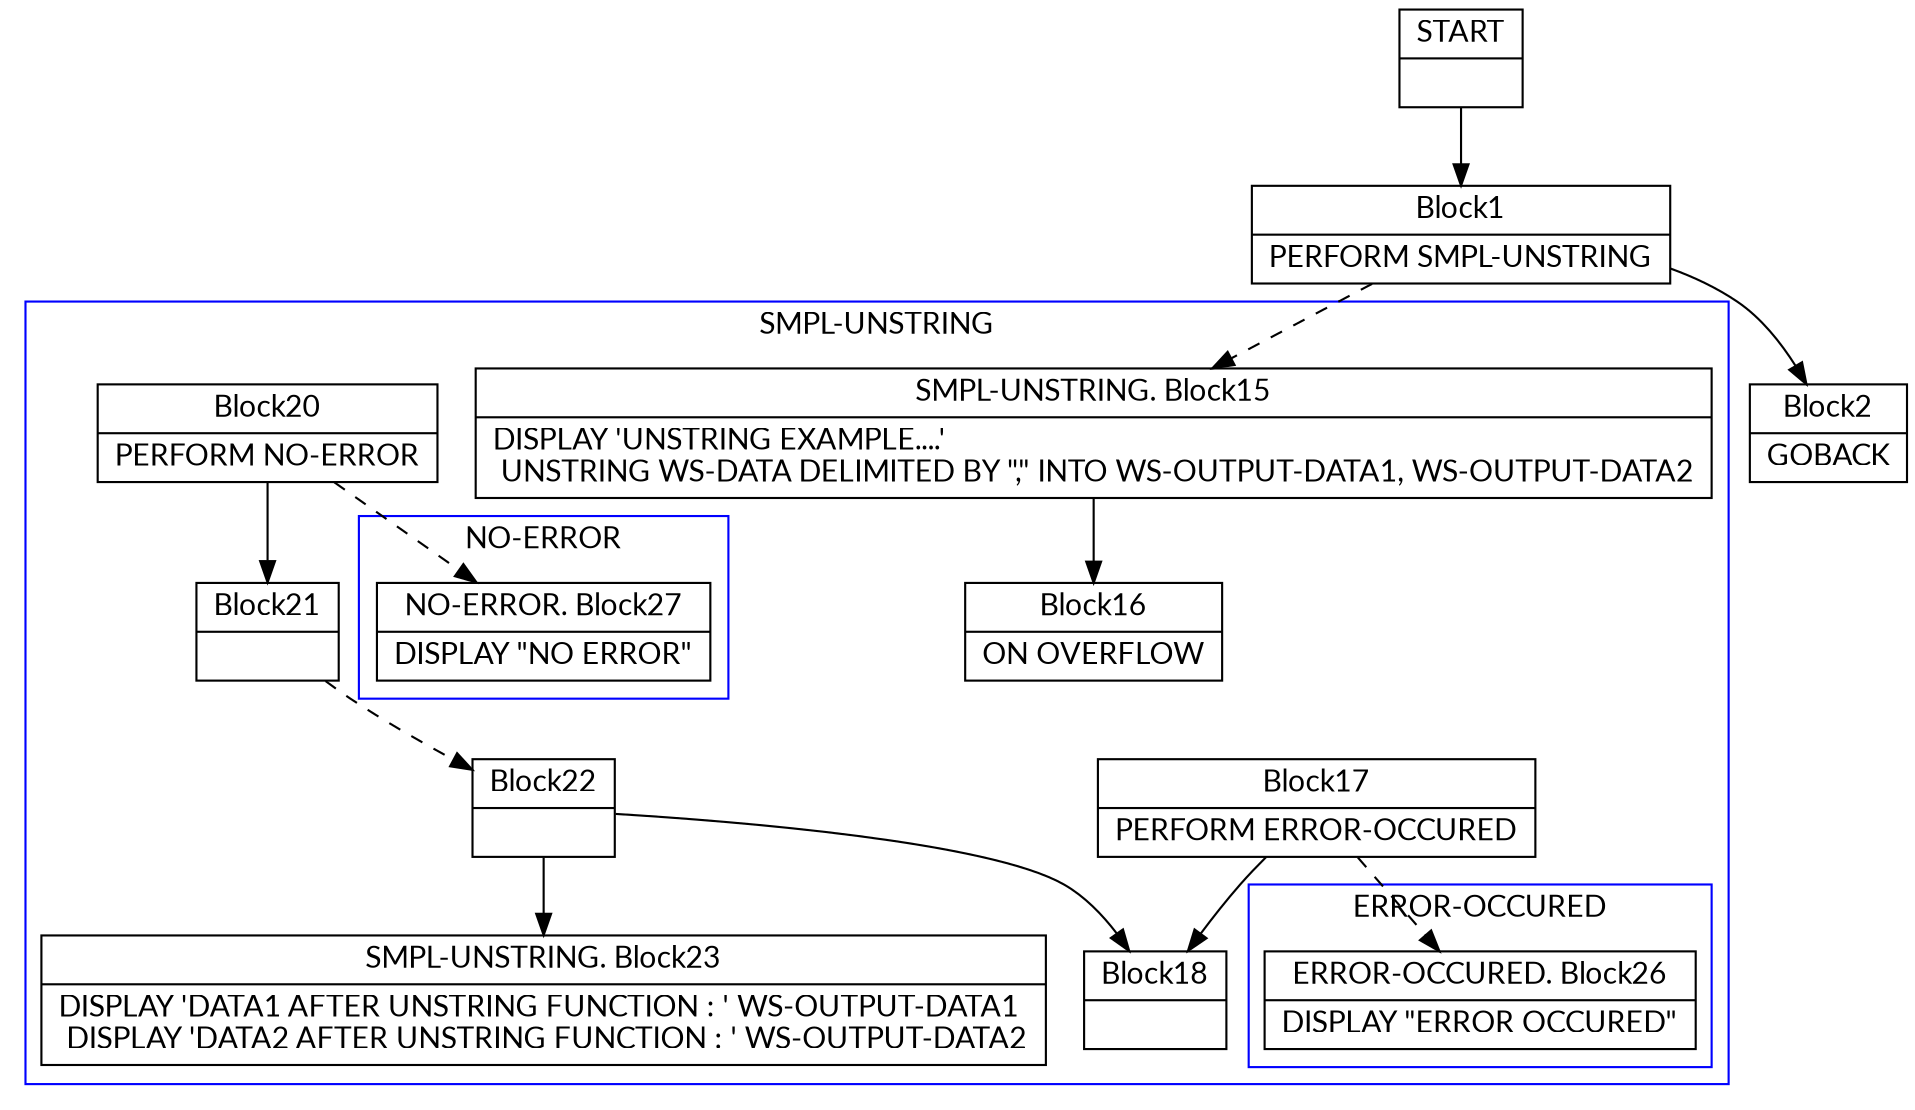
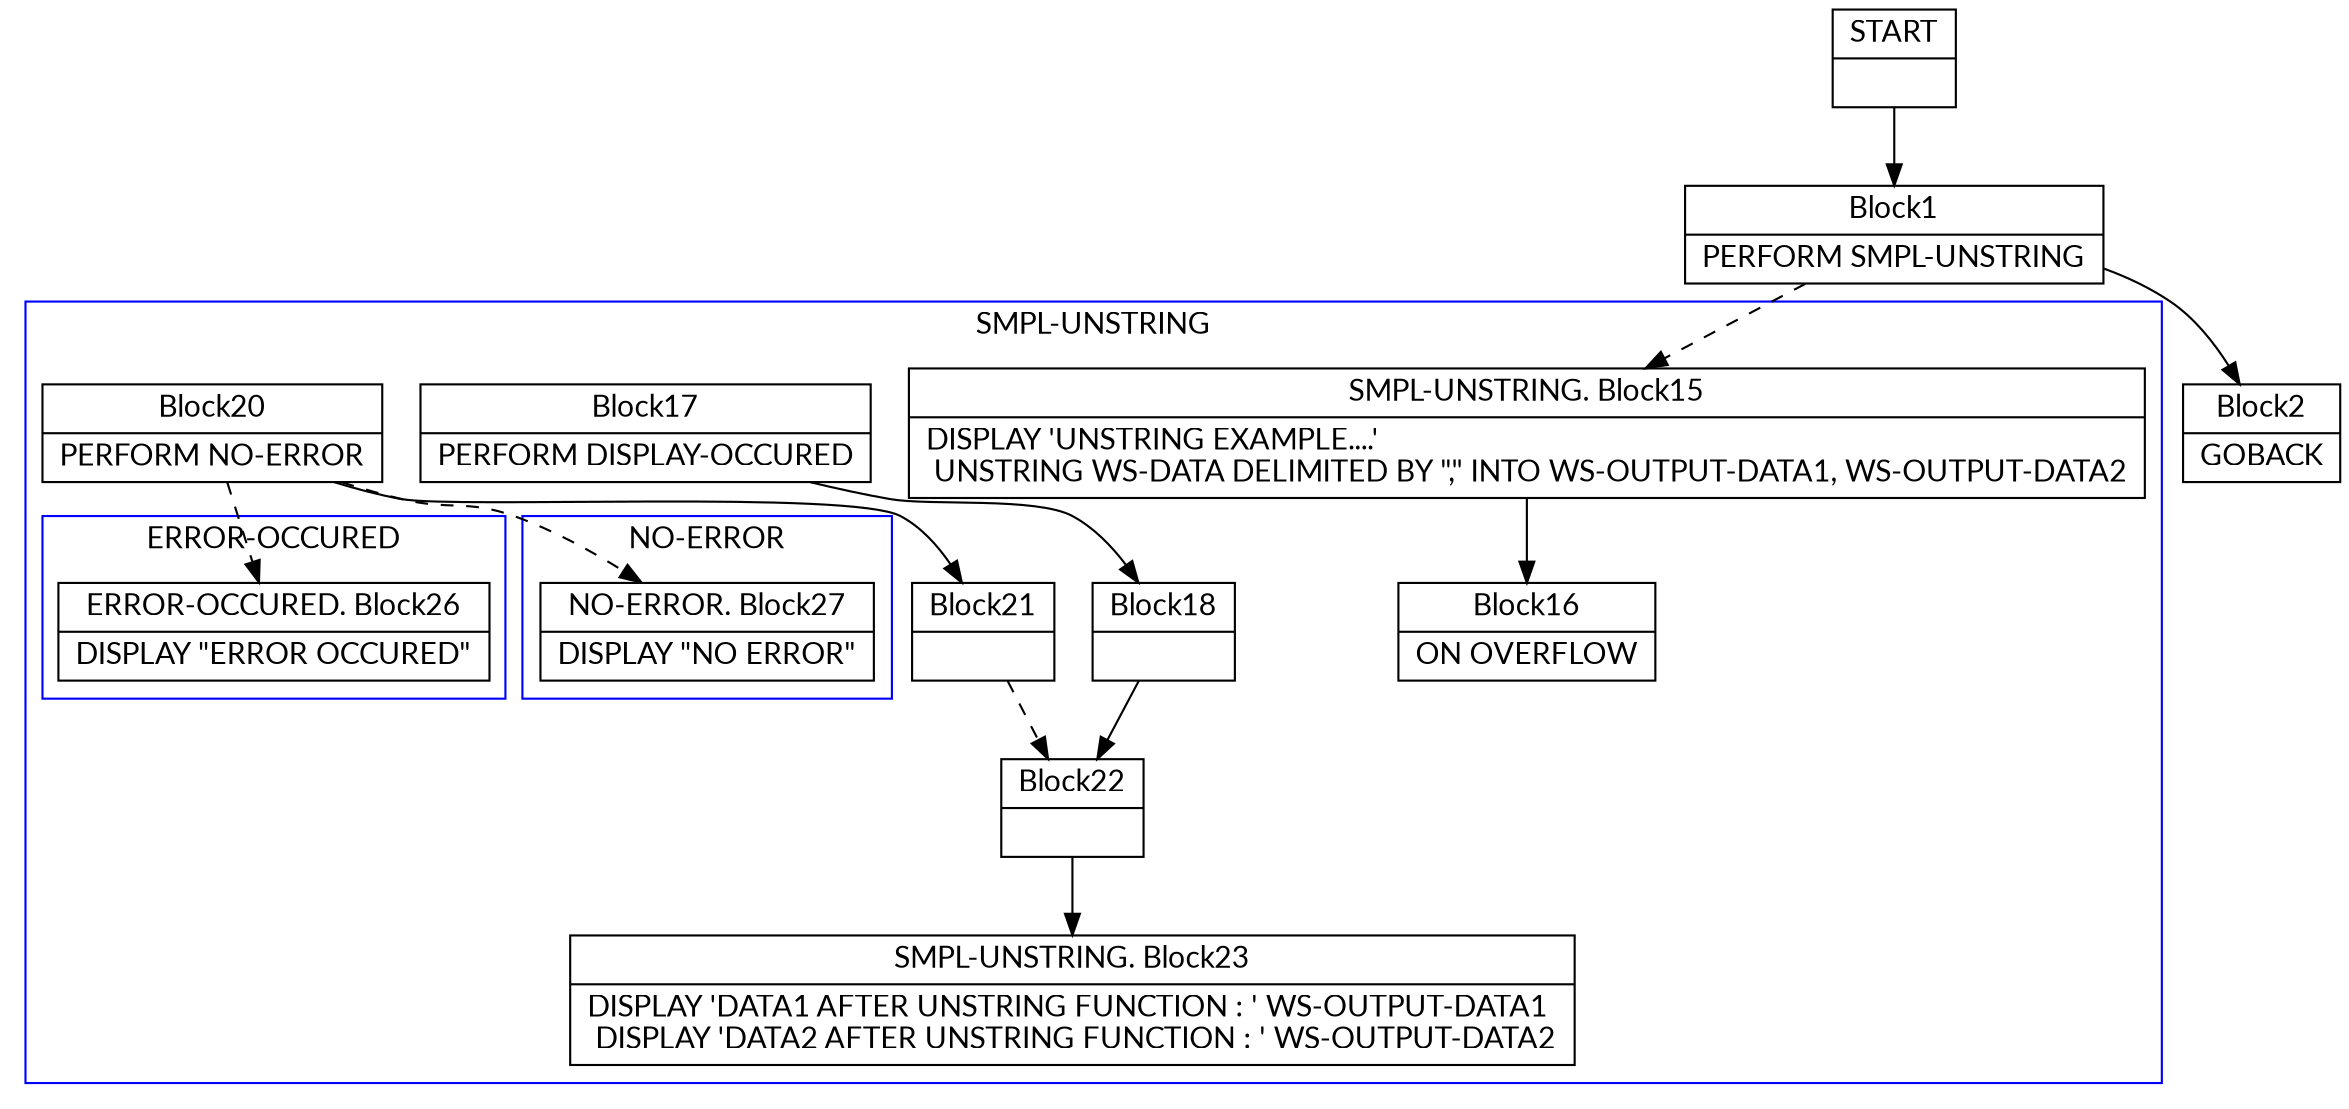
node "Block17": text "PERFORM ERROR-OCCURED" -> "PERFORM DISPLAY-OCCURED"
edge "Block22" -> "Block18": reversed
edge "Block17" -> "ERROR-OCCURED. Block26": now "Block20" -> "ERROR-OCCURED. Block26"
